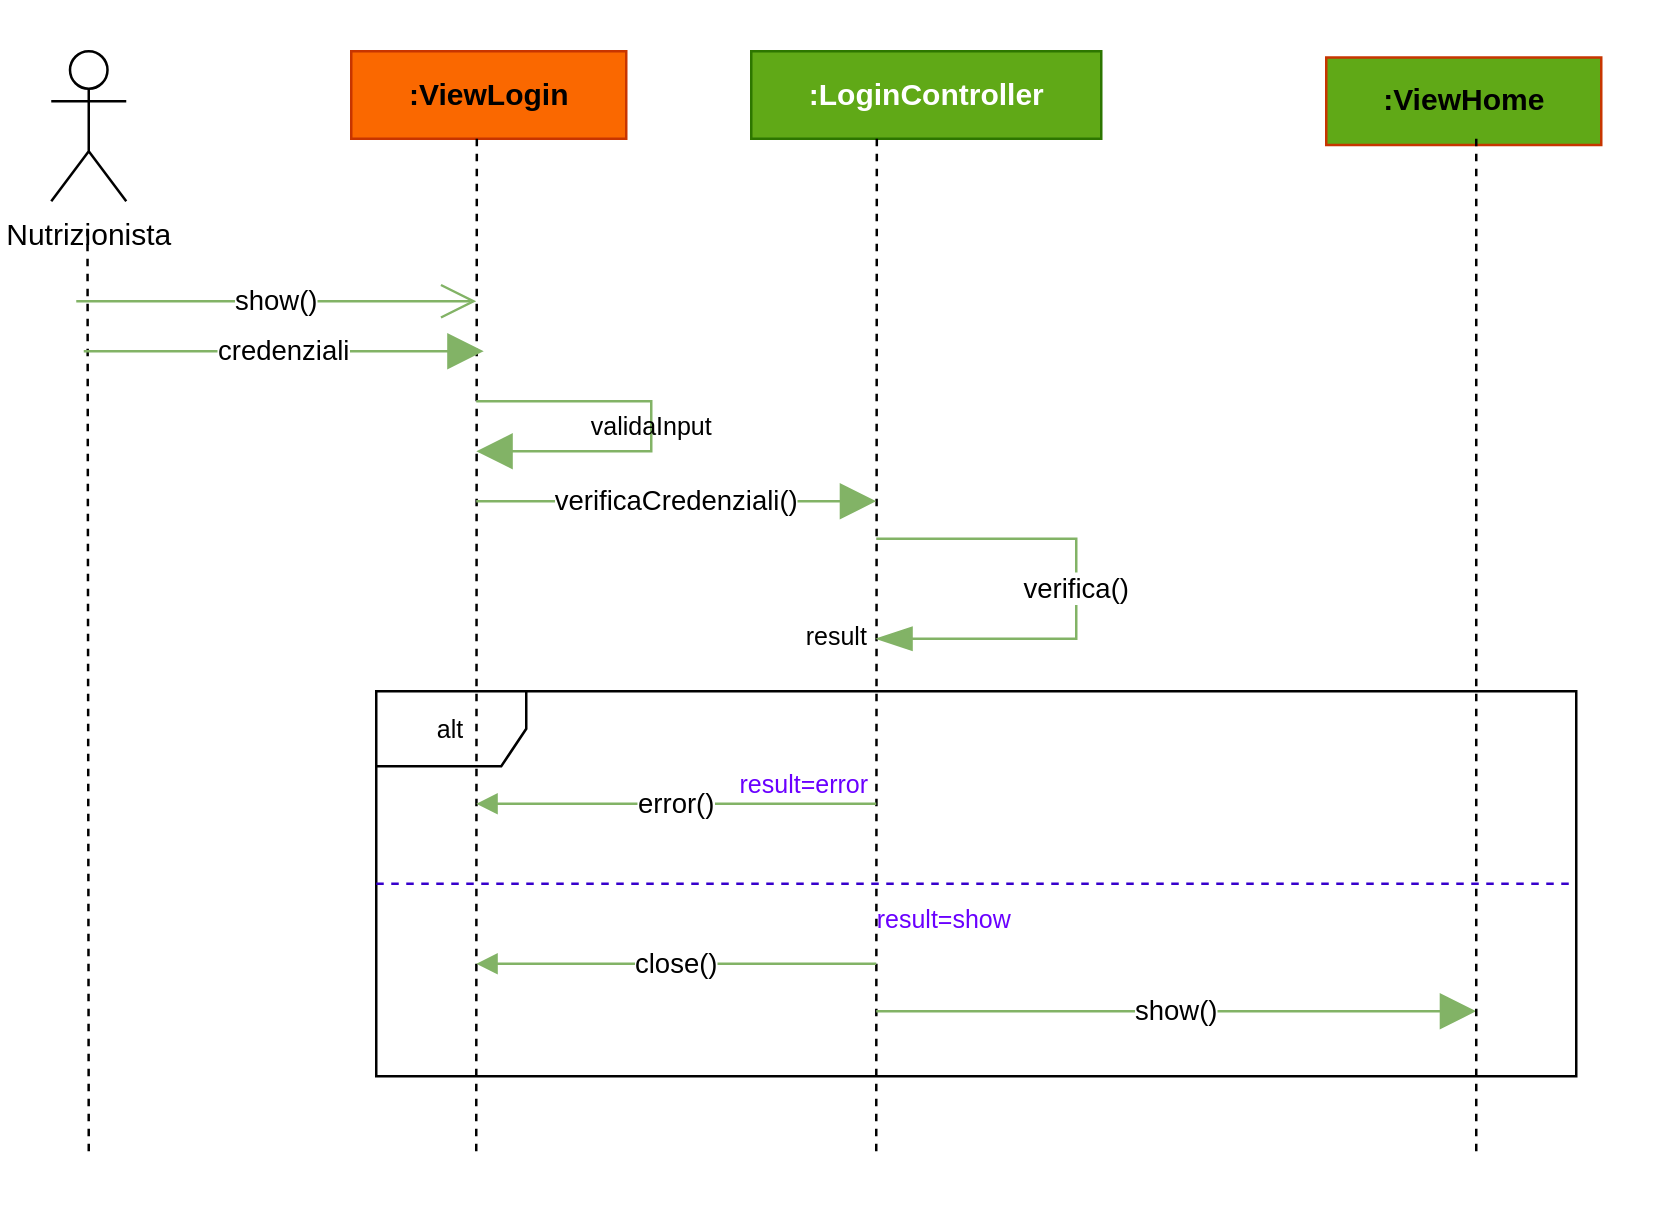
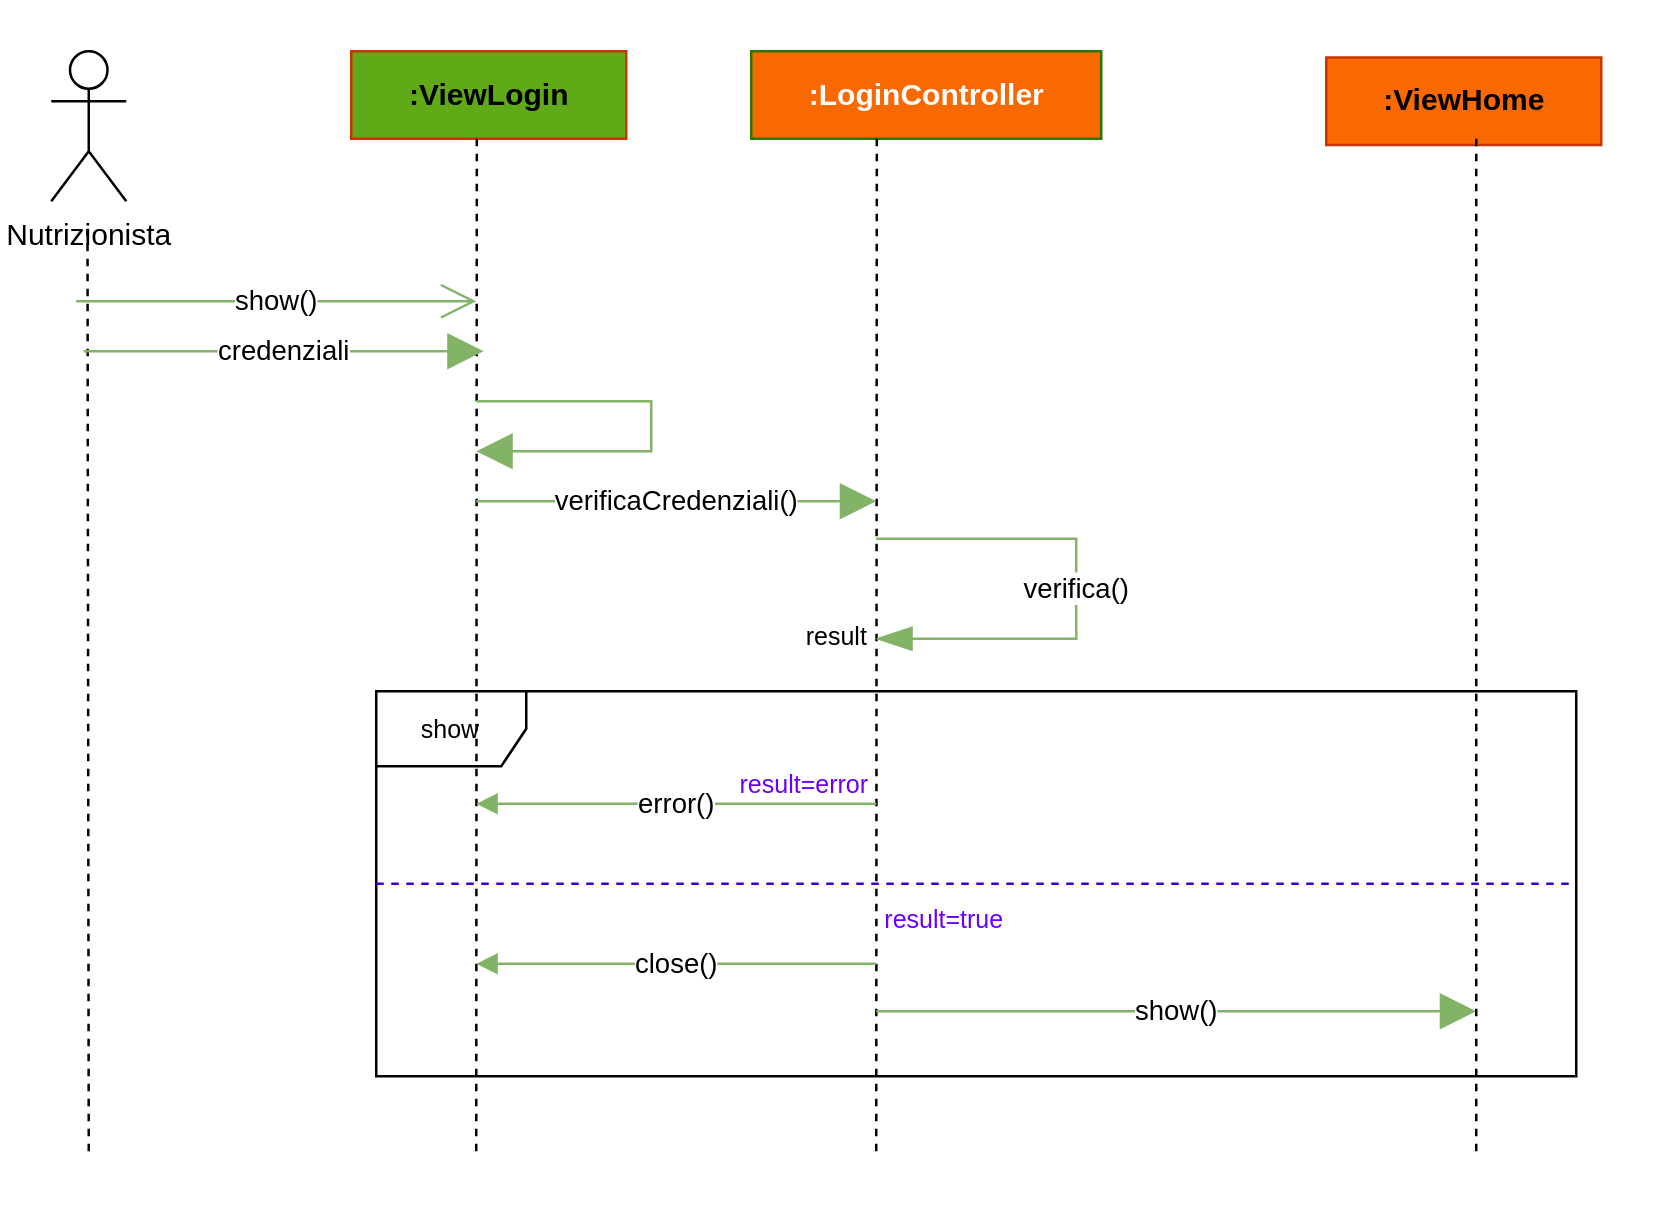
node ":ViewLogin": fillcolor #fa6800 -> #60a917
node ":LoginController": fillcolor #60a917 -> #fa6800
node ":ViewHome": fillcolor #60a917 -> #fa6800
node "validaInput": removed
node "alt": label "alt" -> "show"
node "result=show": label "result=show" -> "result=true"
